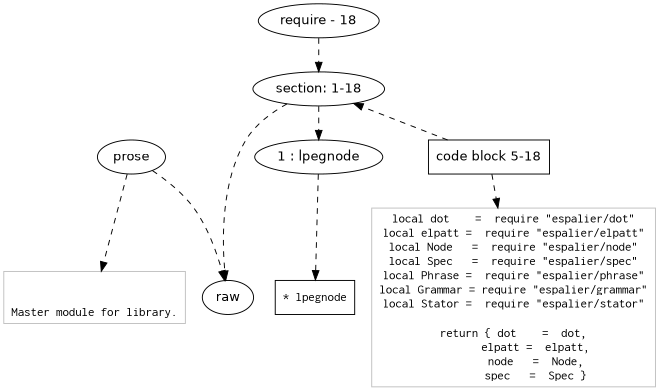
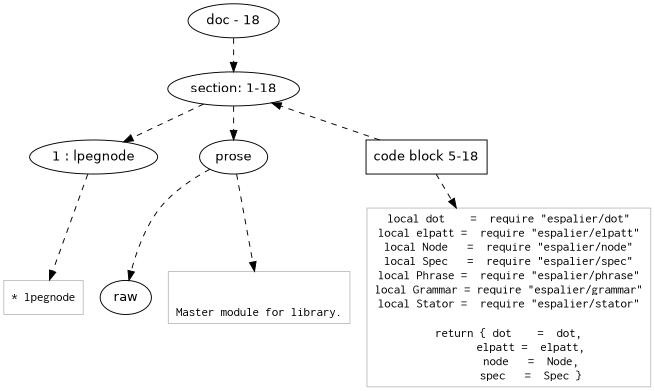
node "require - 18": label "require - 18" -> "doc - 18"
edge "section: 1-18" -> "raw": now "section: 1-18" -> "prose"
node "* lpegnode": color black -> Gray
